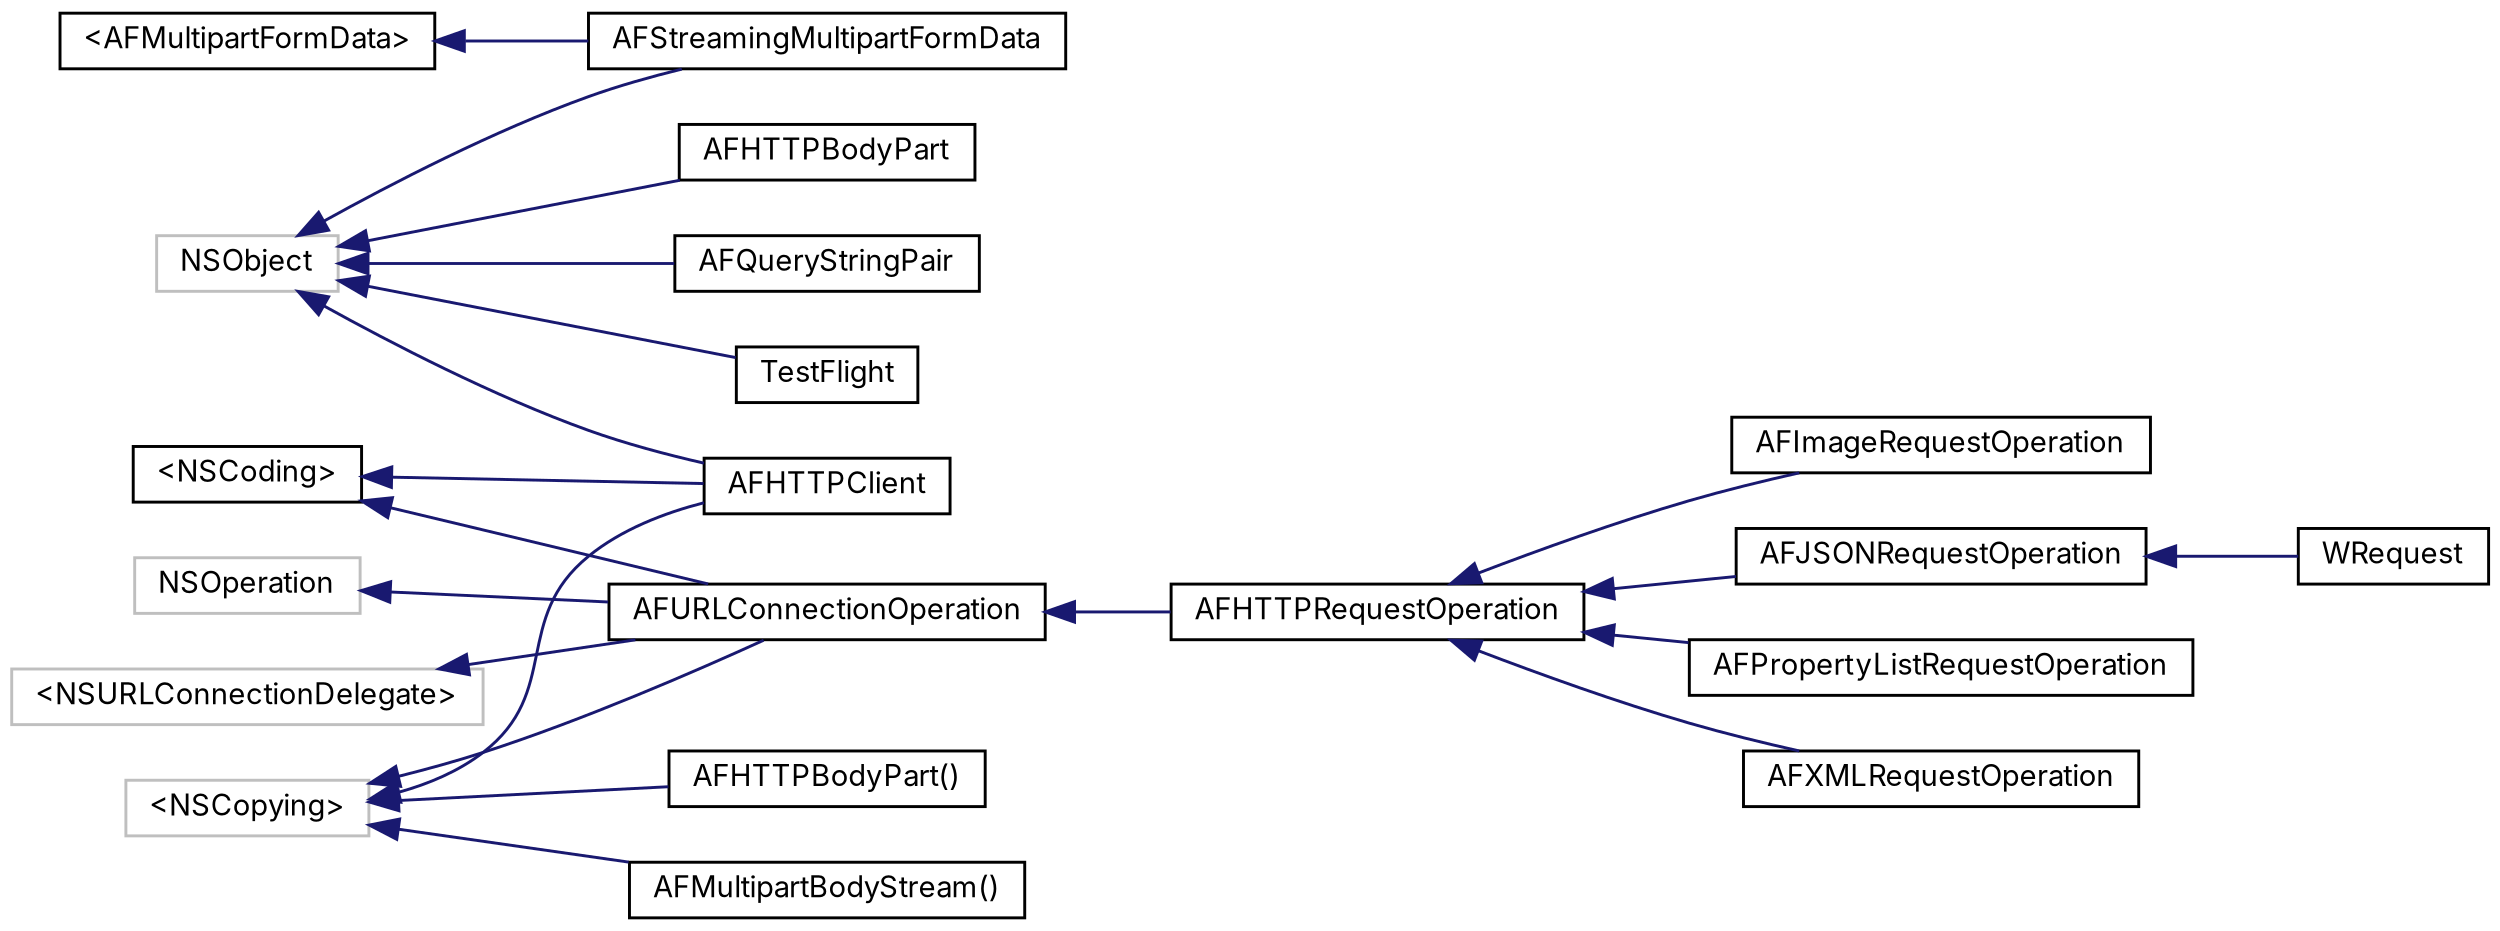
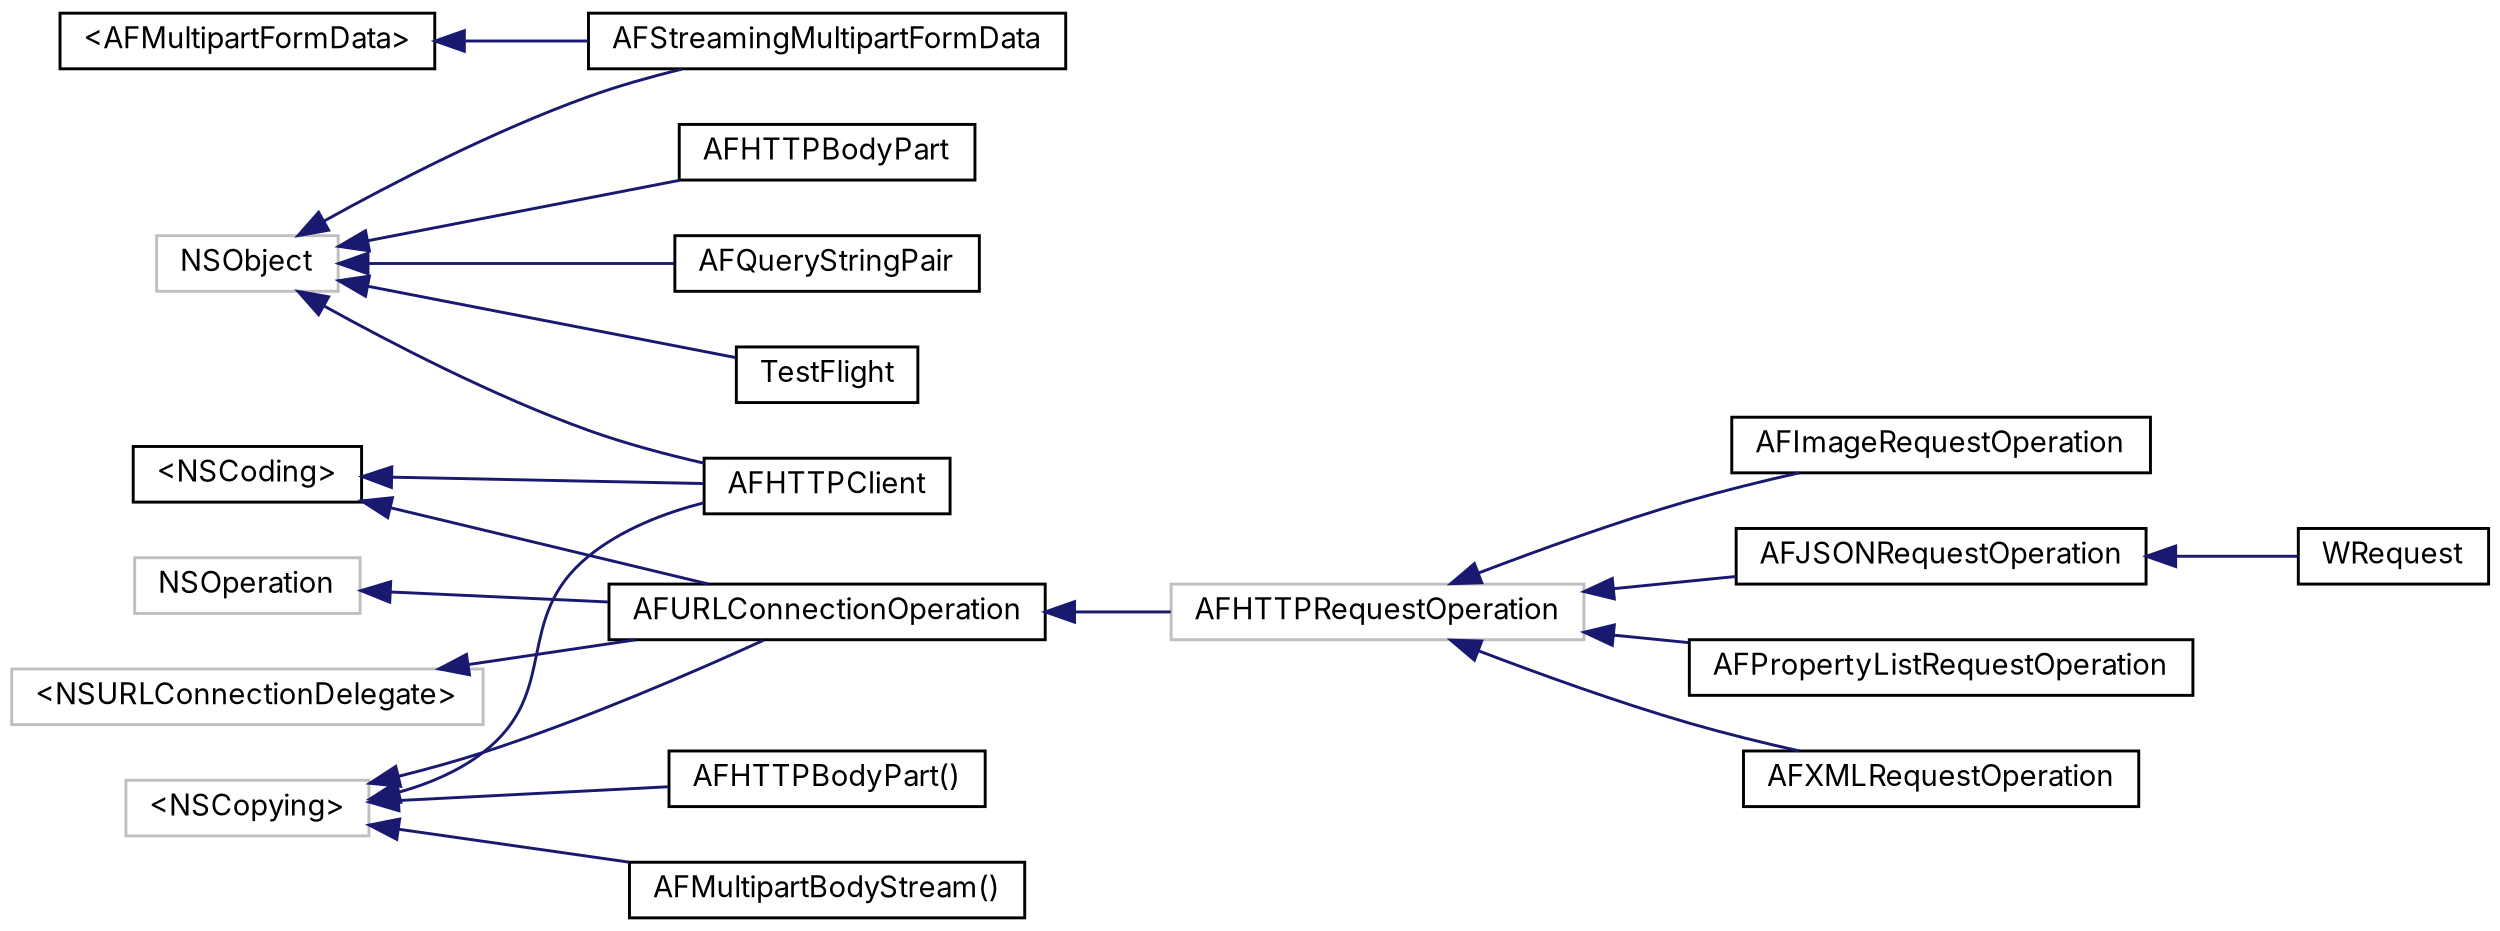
node "AFHTTPRequestOperation": color black -> grey75
